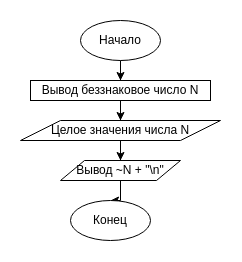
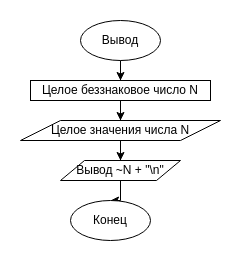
node "Начало": label "Начало" -> "Вывод"
node "Вывод беззнаковое число N": label "Вывод беззнаковое число N" -> "Целое беззнаковое число N"
